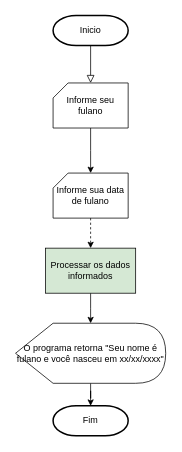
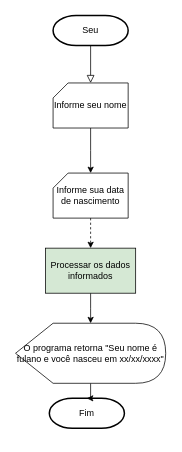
node "Inicio": label "Inicio" -> "Seu"
node "Informe seu fulano": label "Informe seu fulano" -> "Informe seu nome"
node "Informe sua data de fulano": label "Informe sua data de fulano" -> "Informe sua data de nascimento"
node "Fim": moved (90, 420) -> (87, 413)
